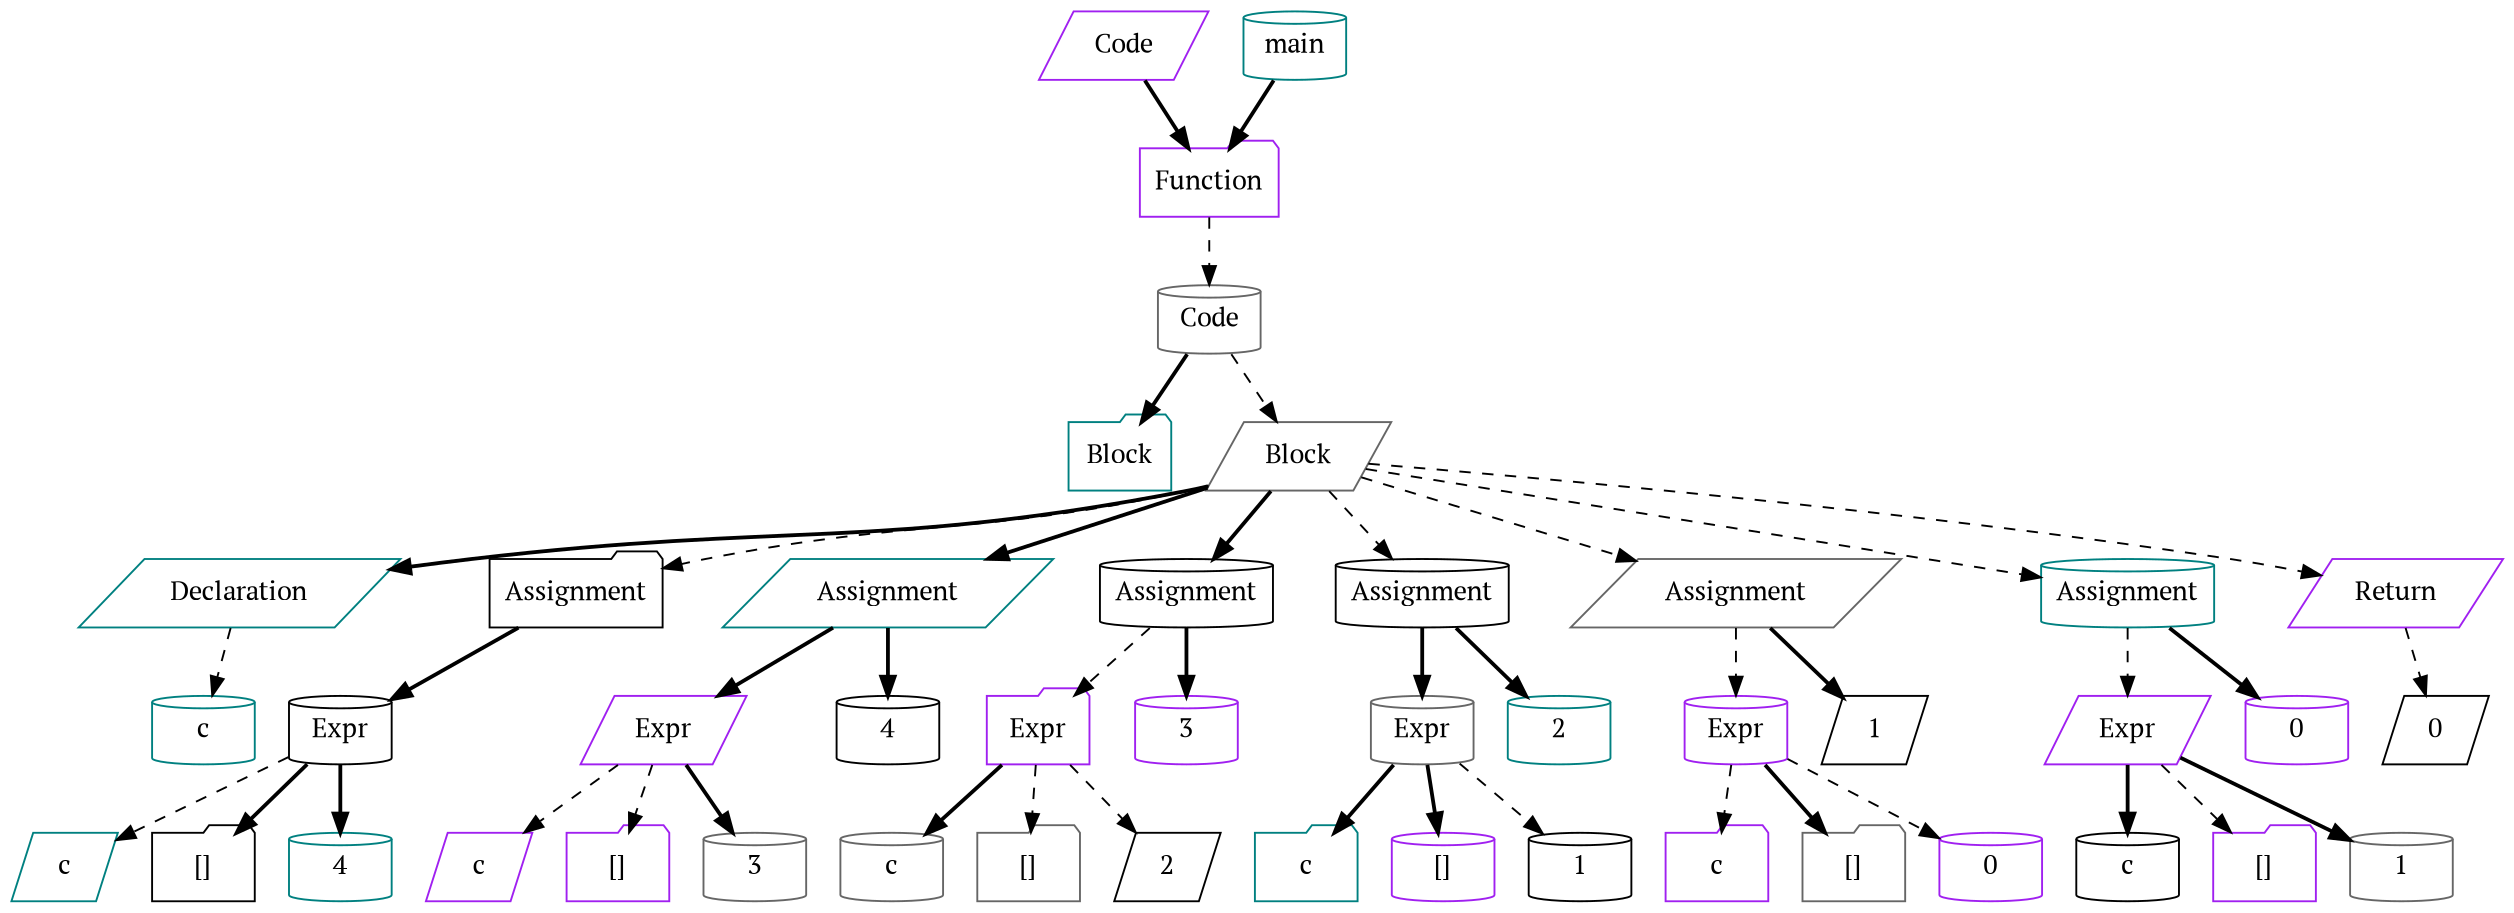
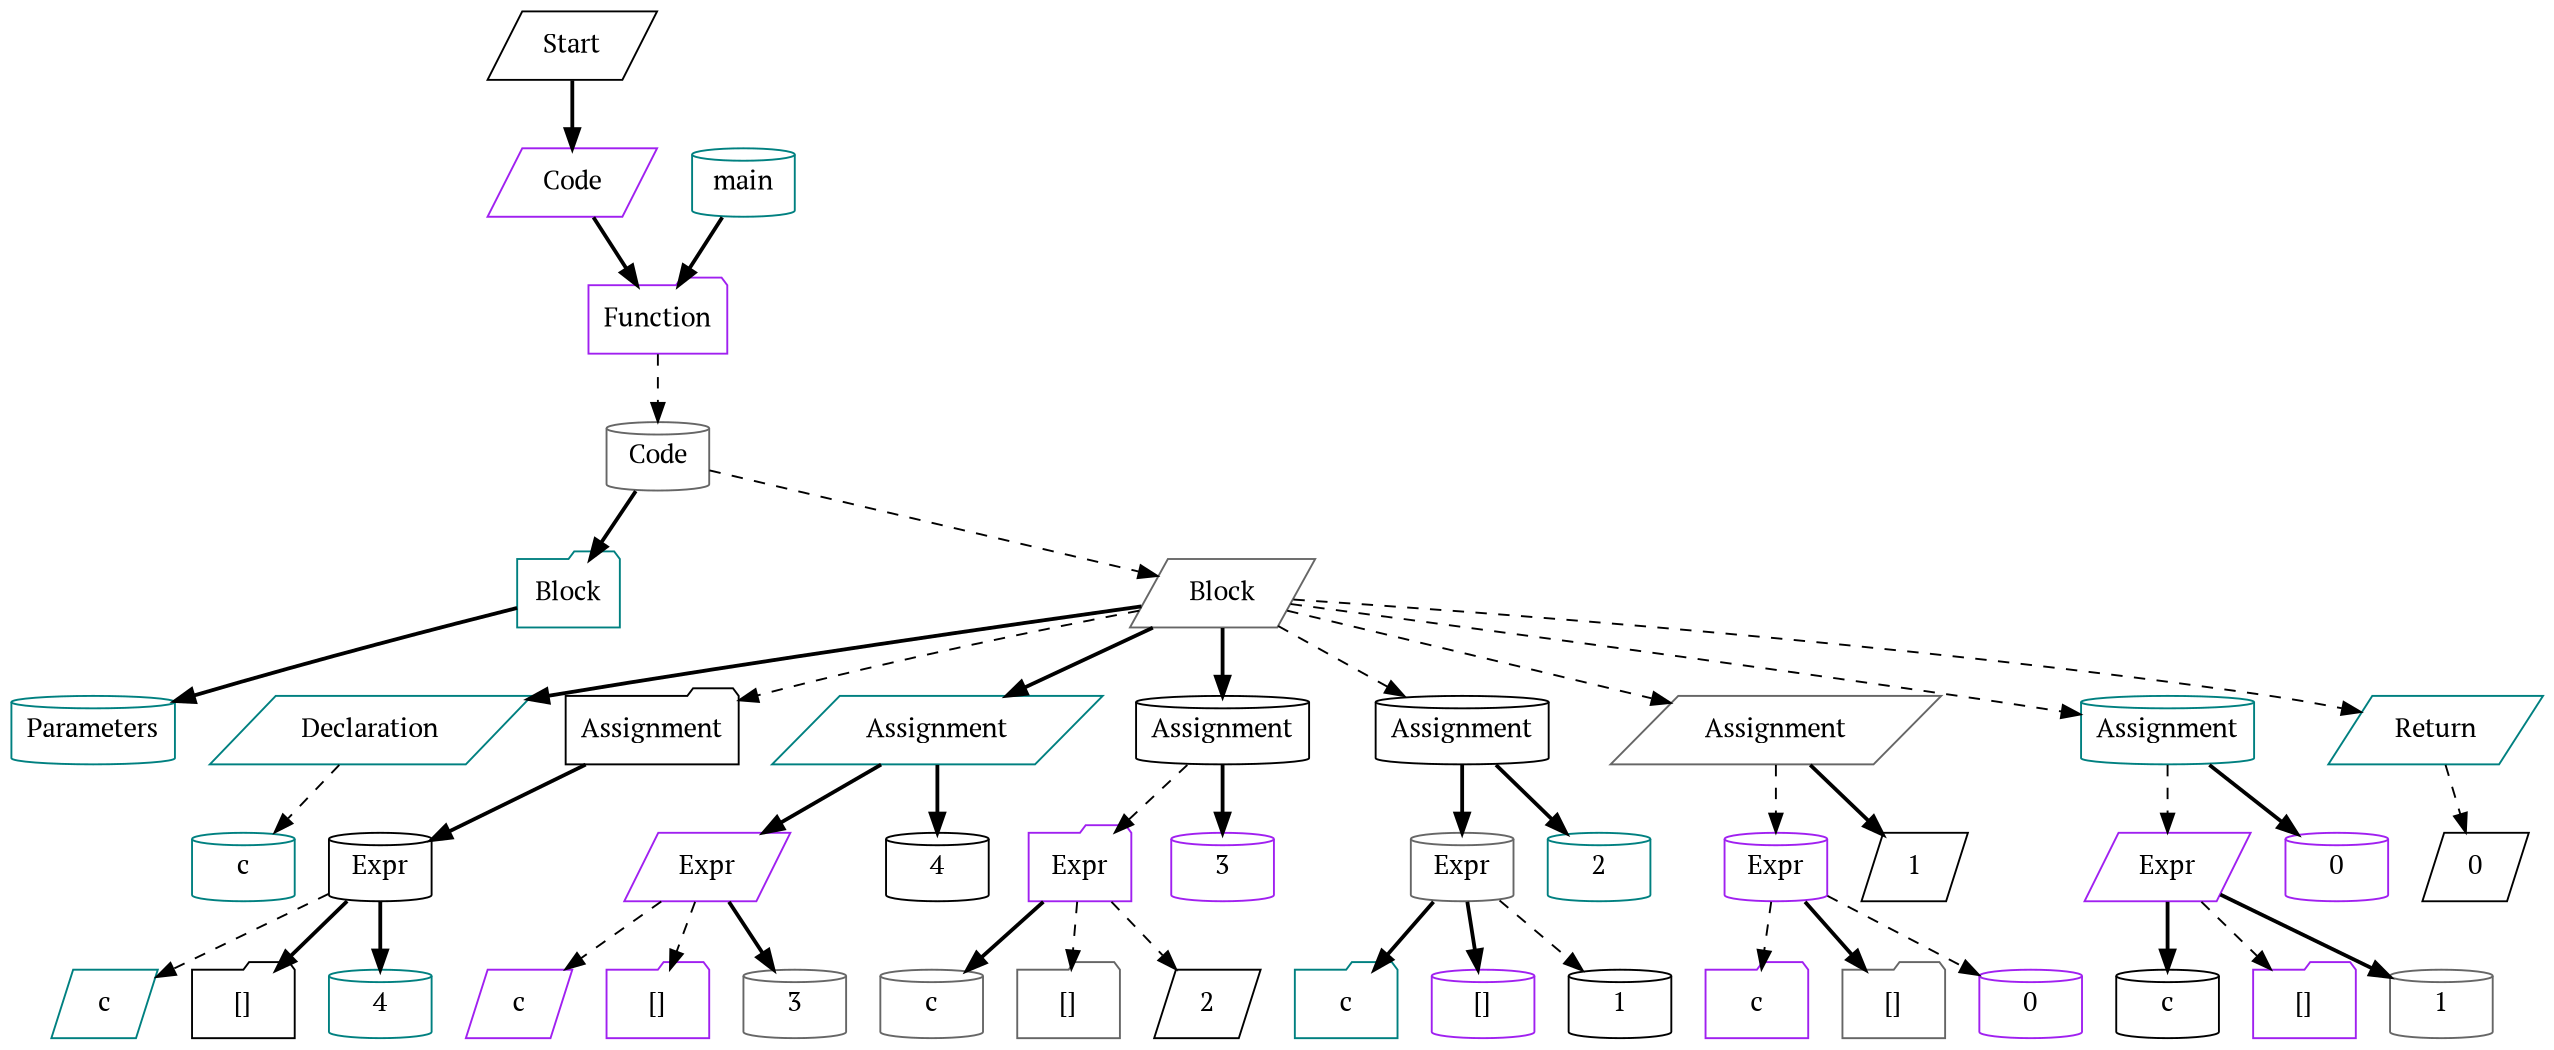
node "Start": added
node "Return": color purple -> teal
node "Parameters": added
